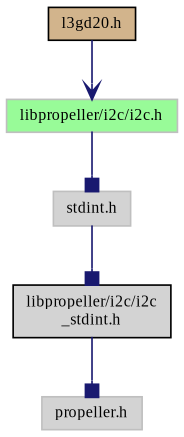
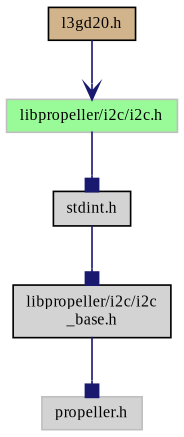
node "stdint.h": color grey75 -> black
node "libpropeller/i2c/i2c _stdint.h": label "libpropeller/i2c/i2c _stdint.h" -> "libpropeller/i2c/i2c _base.h"
